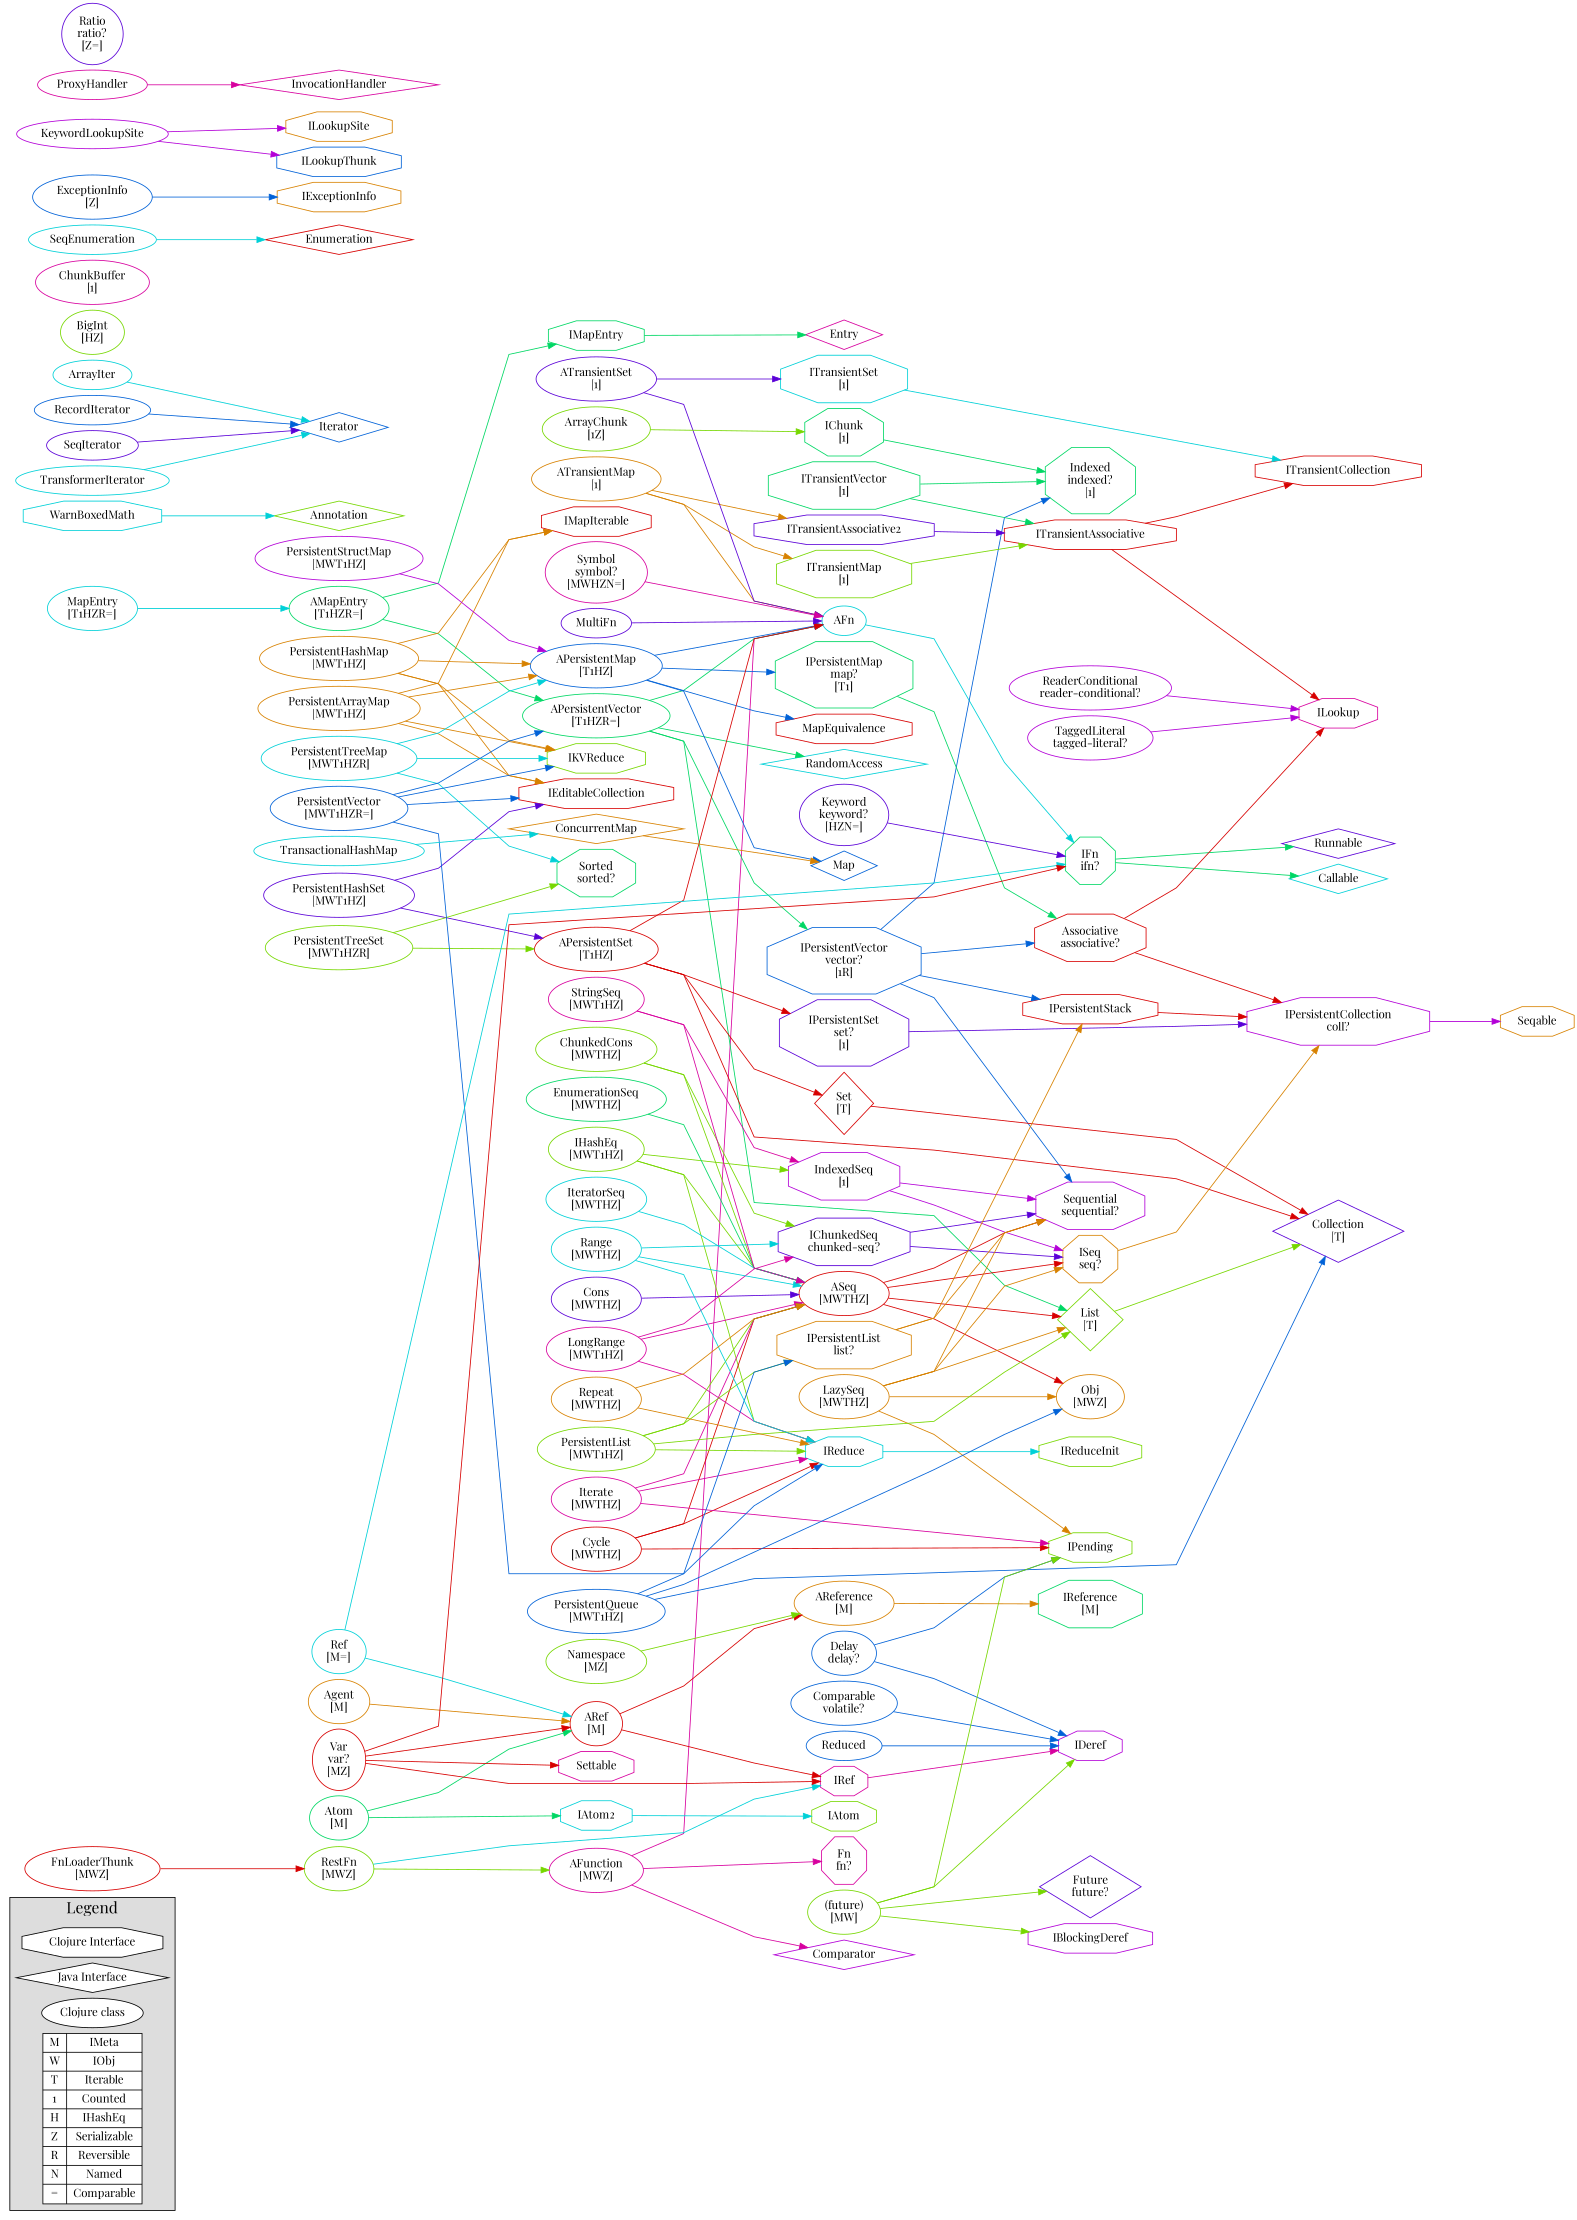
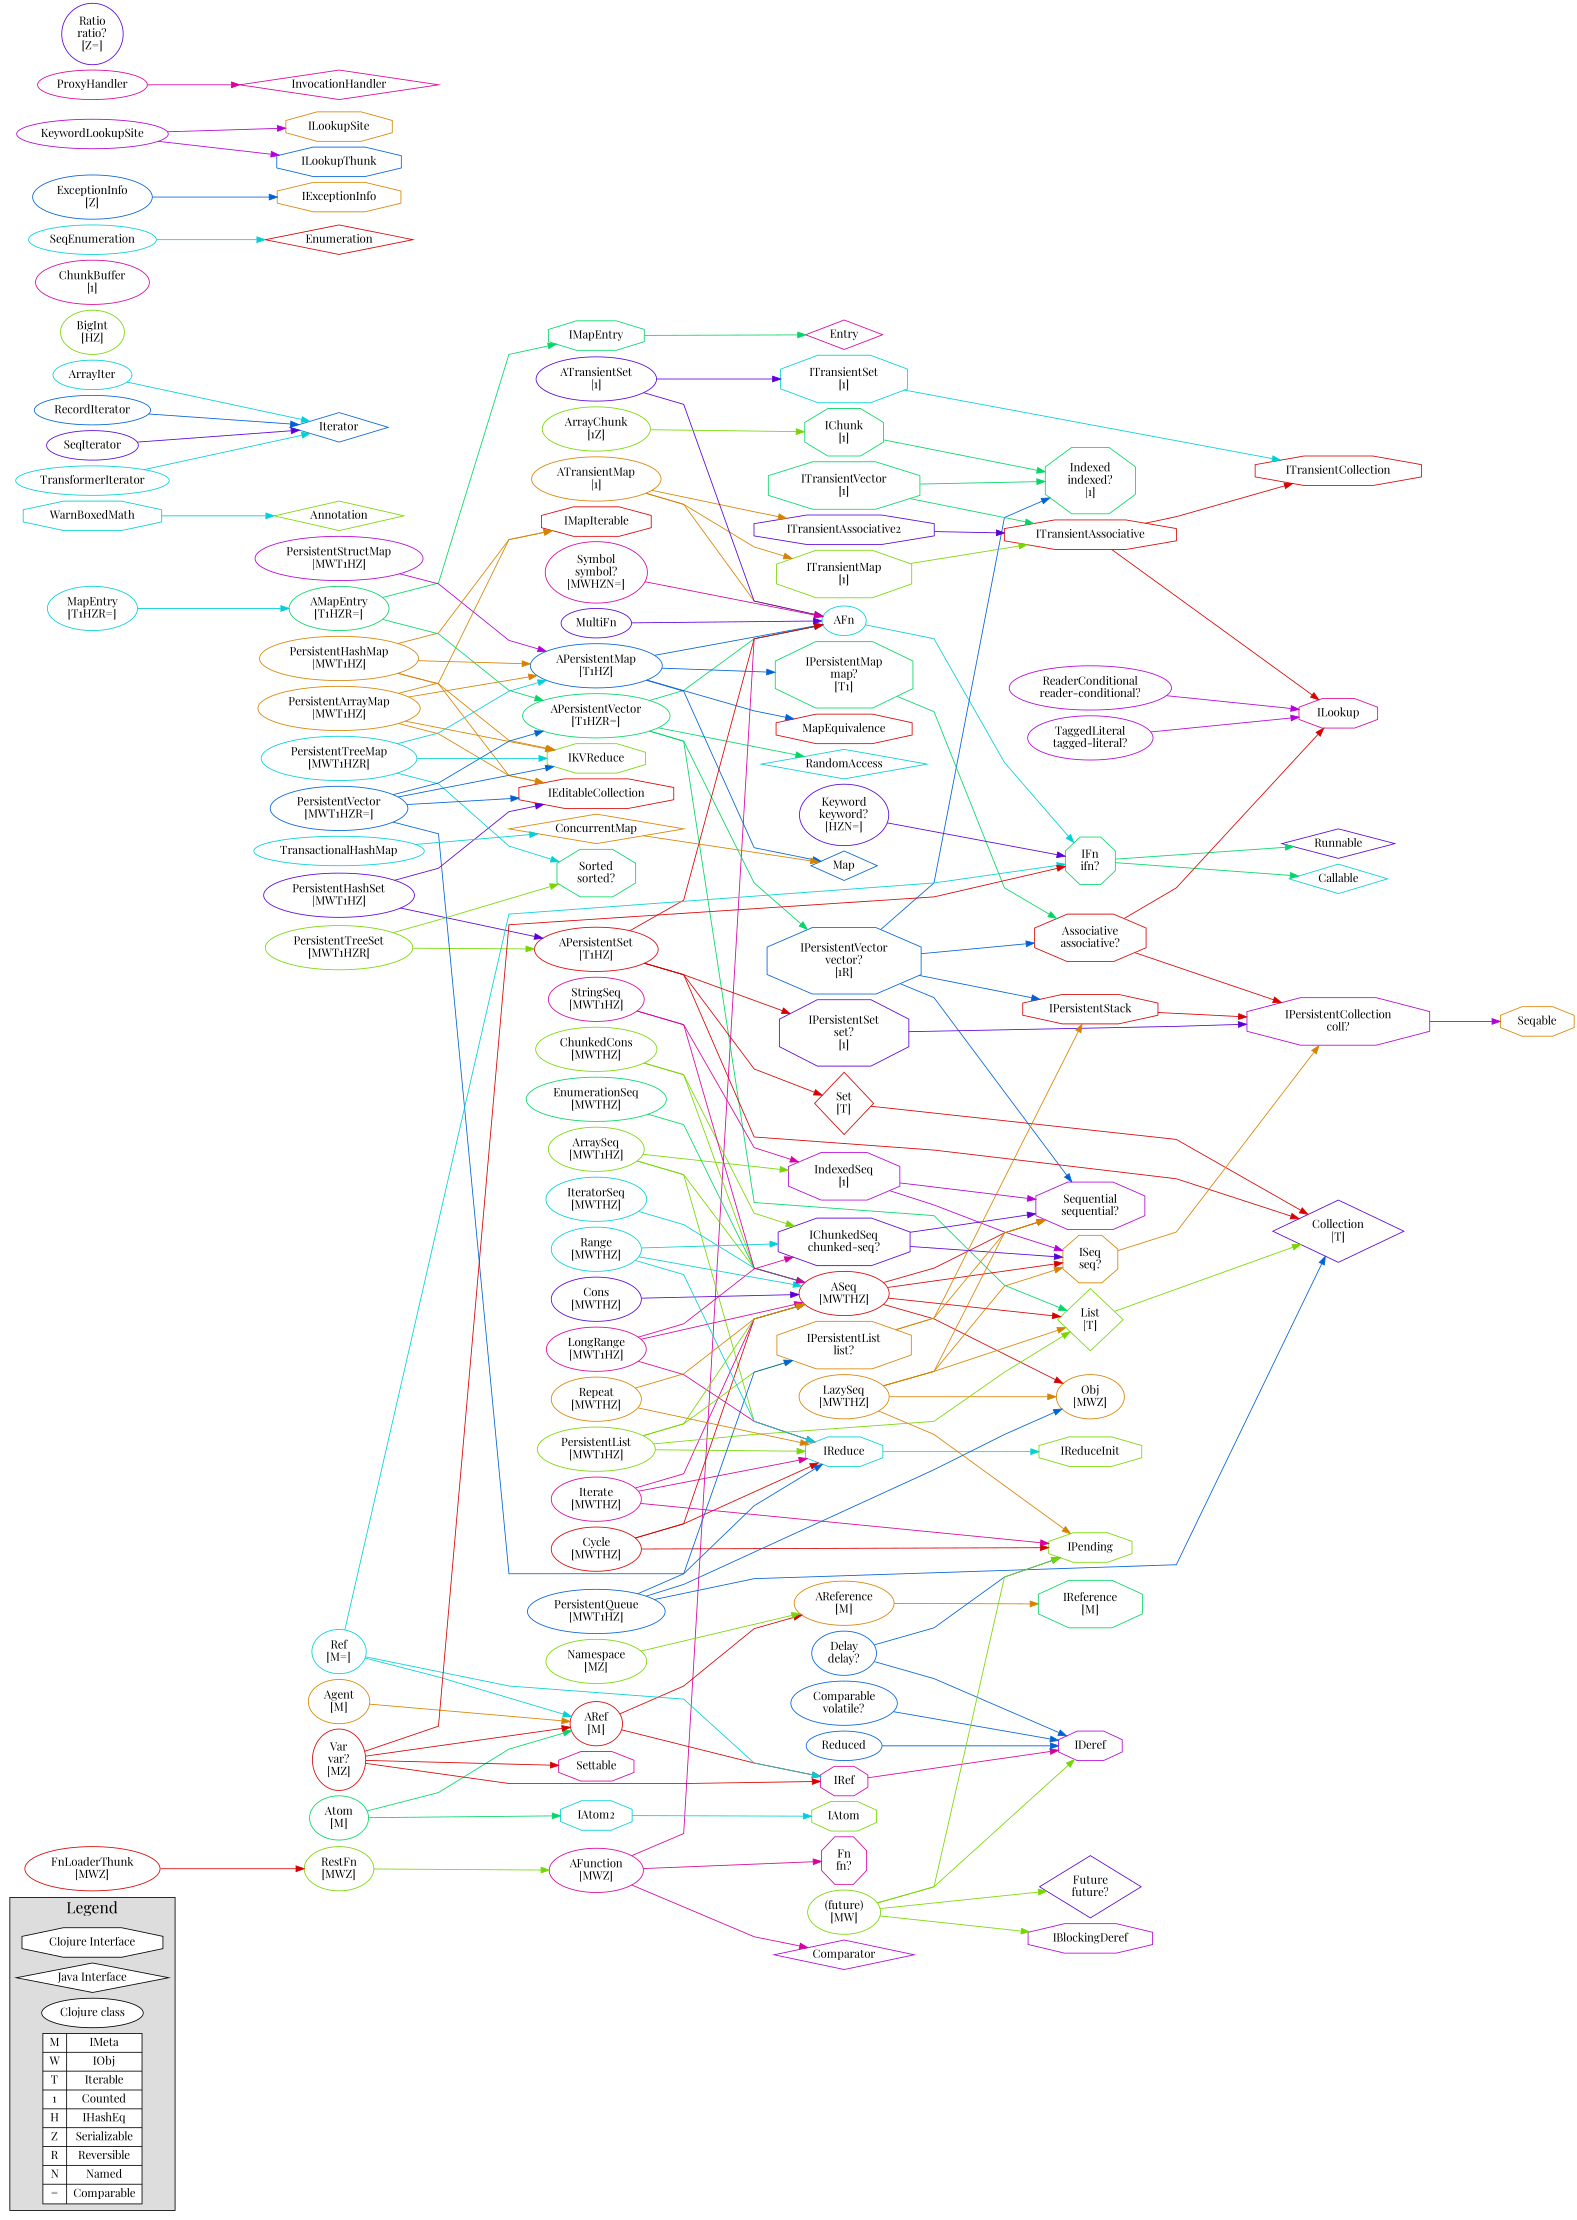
node "IHashEq [MWT1HZ]": label "IHashEq [MWT1HZ]" -> "ArraySeq [MWT1HZ]"
edge "RestFn [MWZ]" -> "IRef": now "Ref [M=]" -> "IRef"
